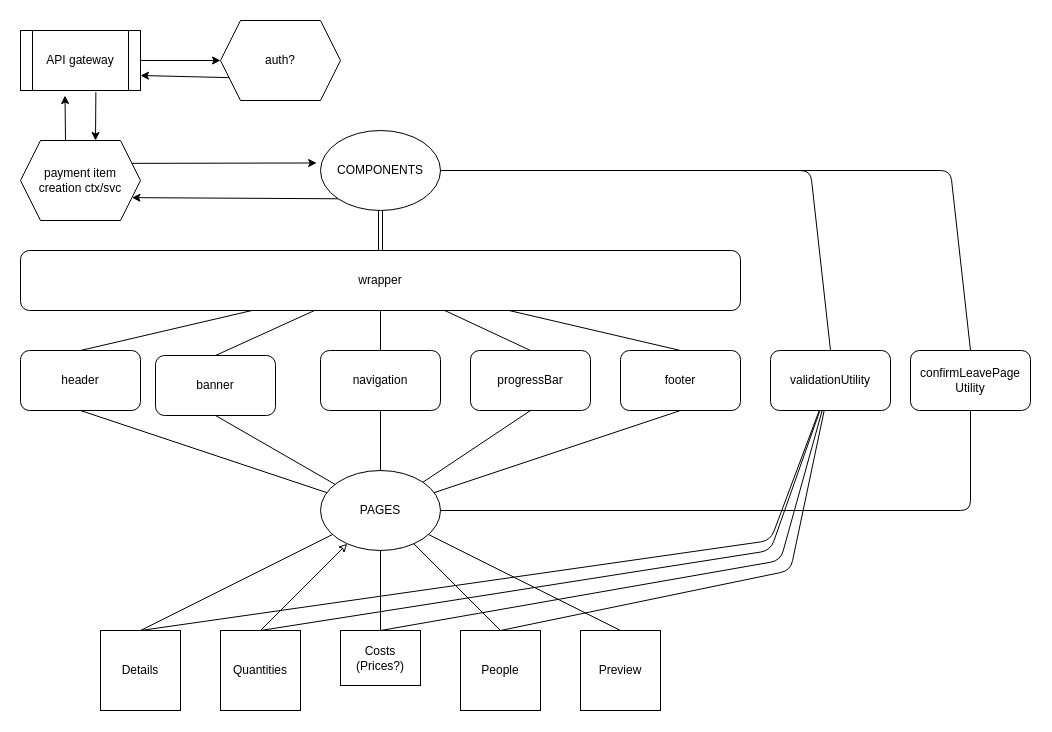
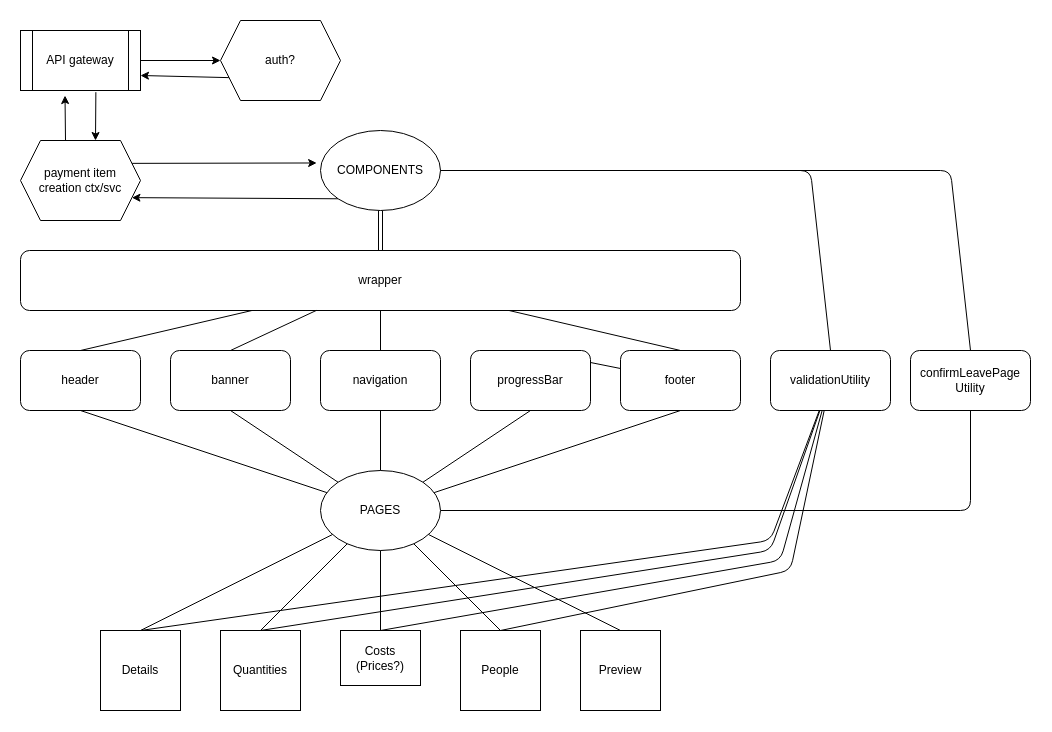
edge "wrapper" -- "progressBar": now "footer" -- "progressBar"
node "banner": moved (216, 386) -> (231, 381)
edge "Quantities" -> "PAGES": arrowhead classic -> none
